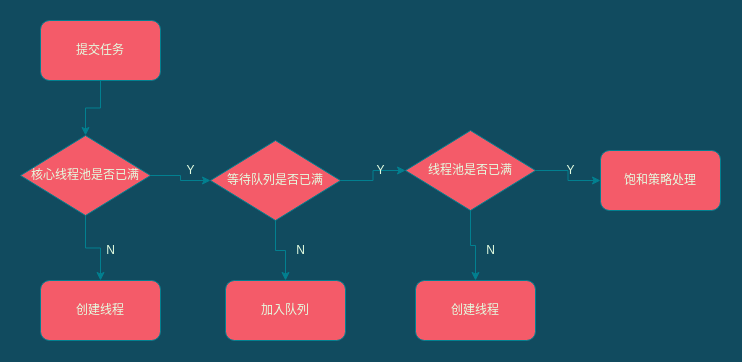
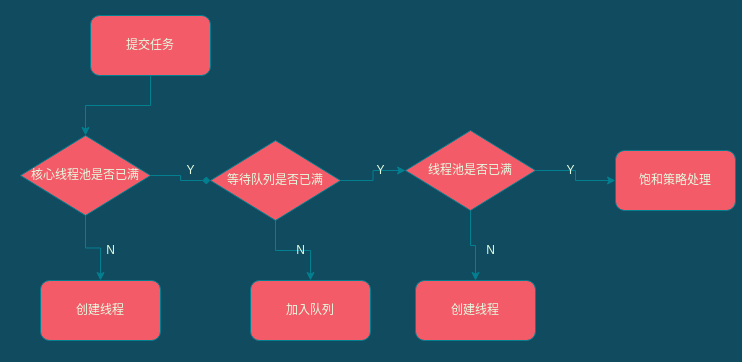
node "提交任务": moved (101, 51) -> (151, 46)
edge "核心线程池是否已满" -> "等待队列是否已满": arrowhead classic -> diamond
node "饱和策略处理": moved (661, 181) -> (676, 181)
node "加入队列": moved (286, 311) -> (311, 311)
